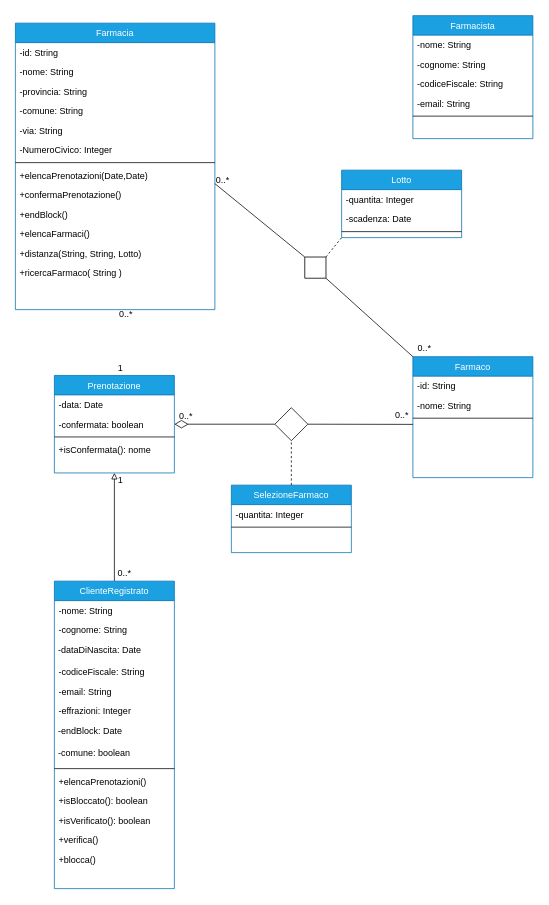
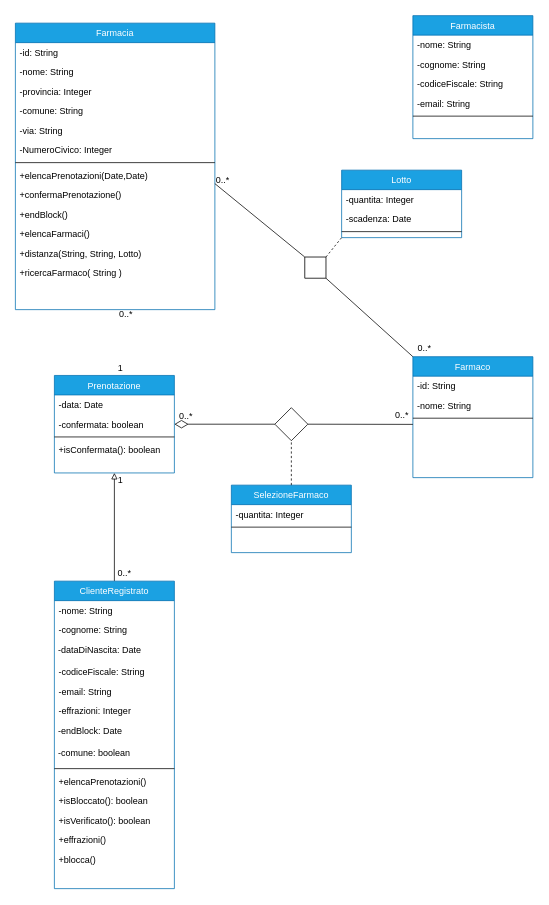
node "-provincia: String": label "-provincia: String" -> "-provincia: Integer"
node "+isConfermata(): nome": label "+isConfermata(): nome" -> "+isConfermata(): boolean"
node "+verifica()": label "+verifica()" -> "+effrazioni()"
